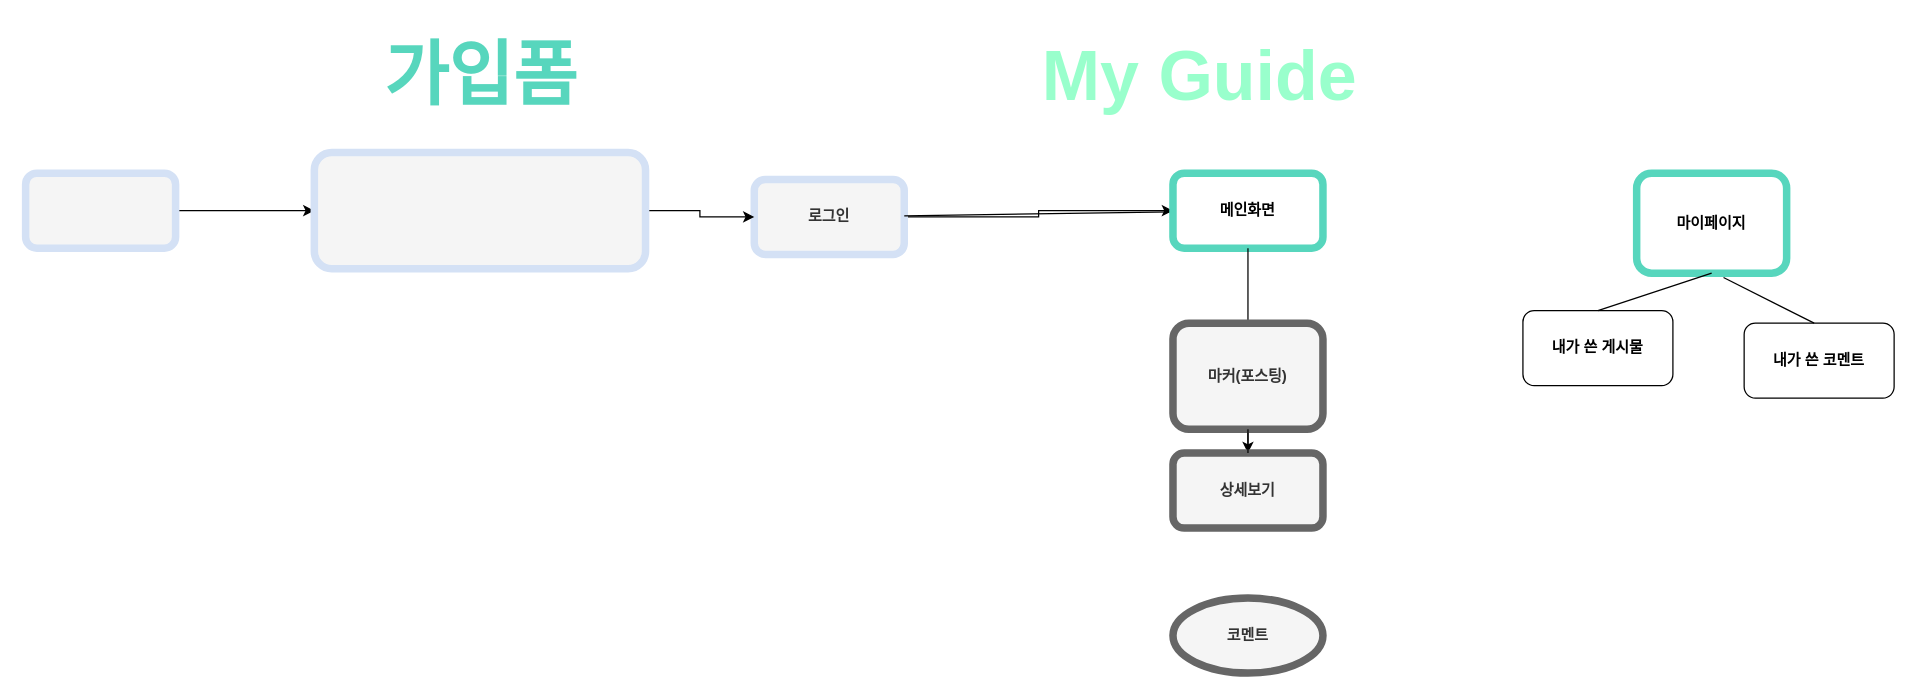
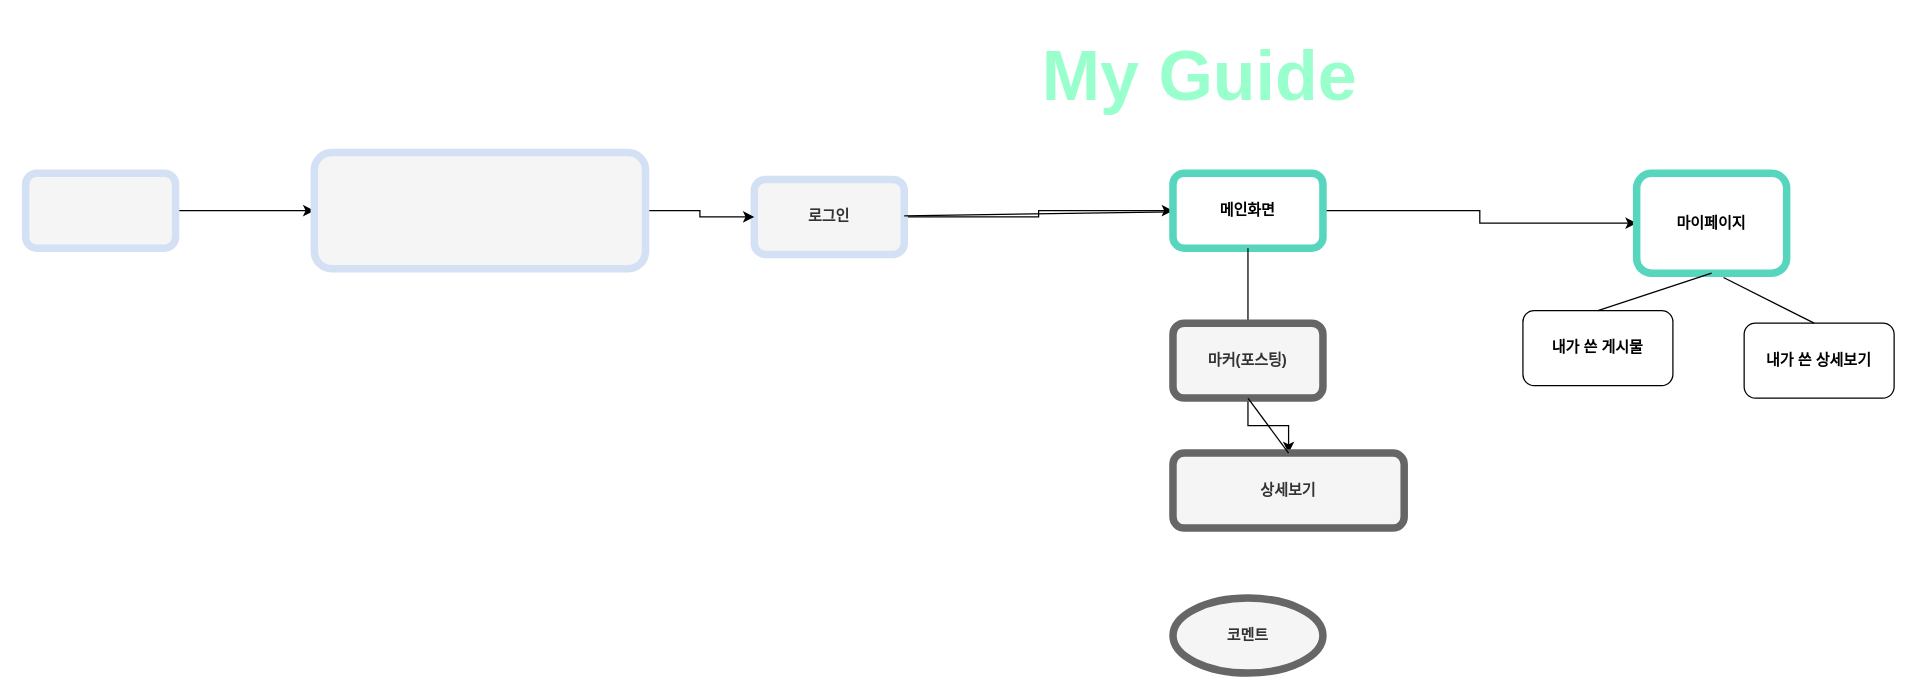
node "가입폼": removed
edge "메인화면" -> "마이페이지": added
node "내가 쓴 코멘트": label "내가 쓴 코멘트" -> "내가 쓴 상세보기"
node "마커(포스팅)": size 150x106 -> 150x75
node "상세보기": size 150x75 -> 231x75
